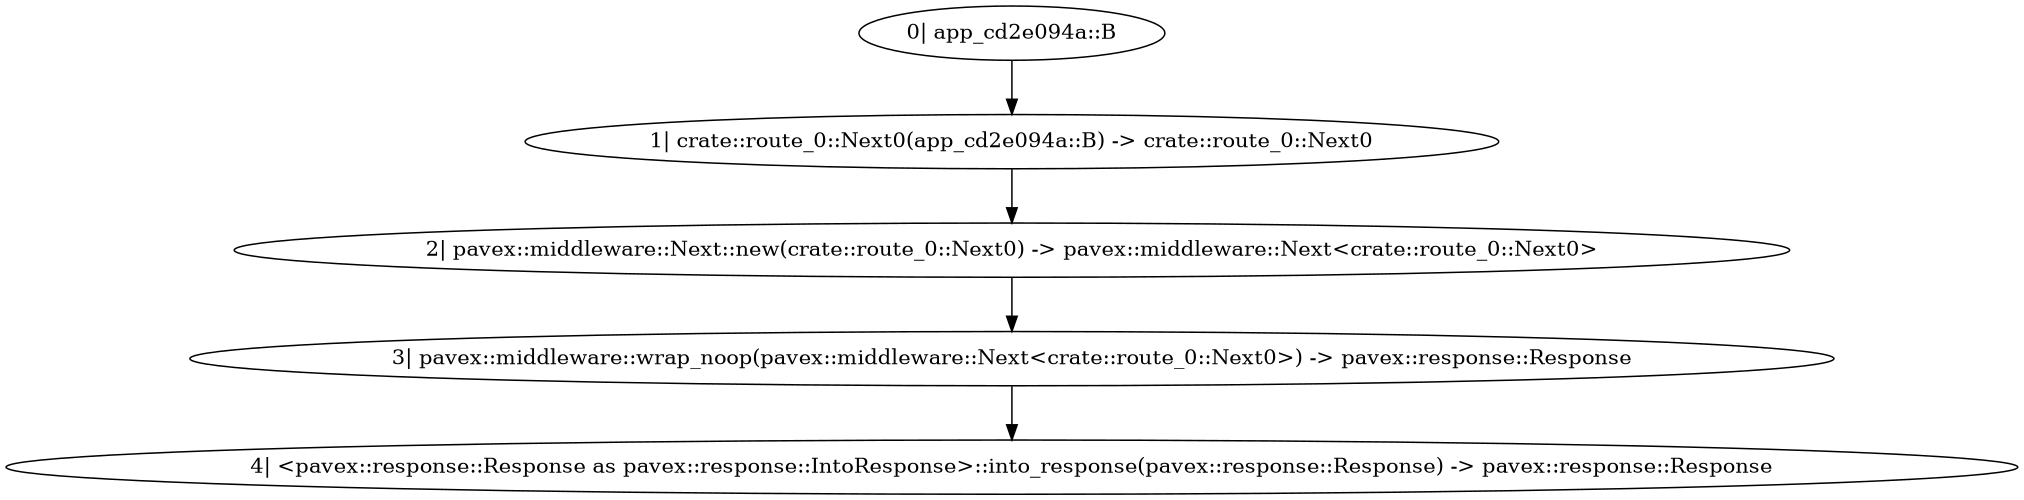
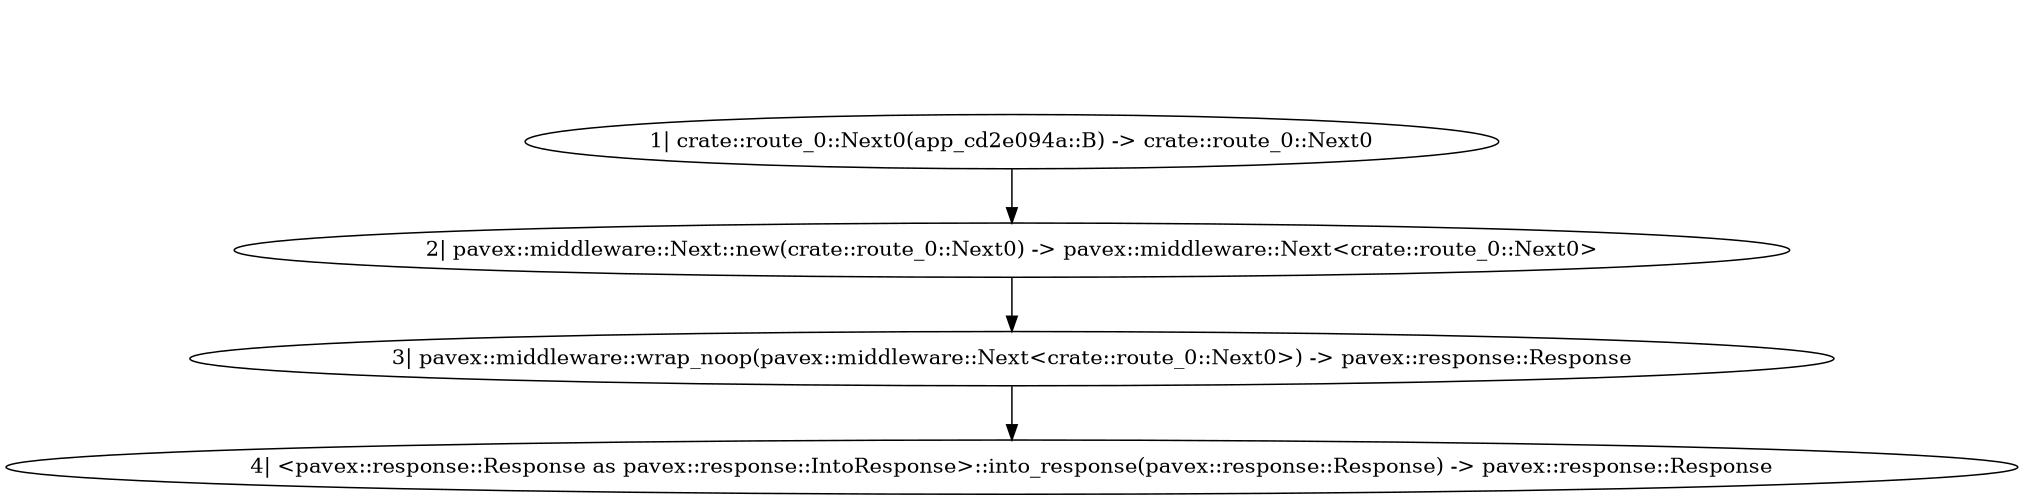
node "0| app_cd2e094a::B": removed
